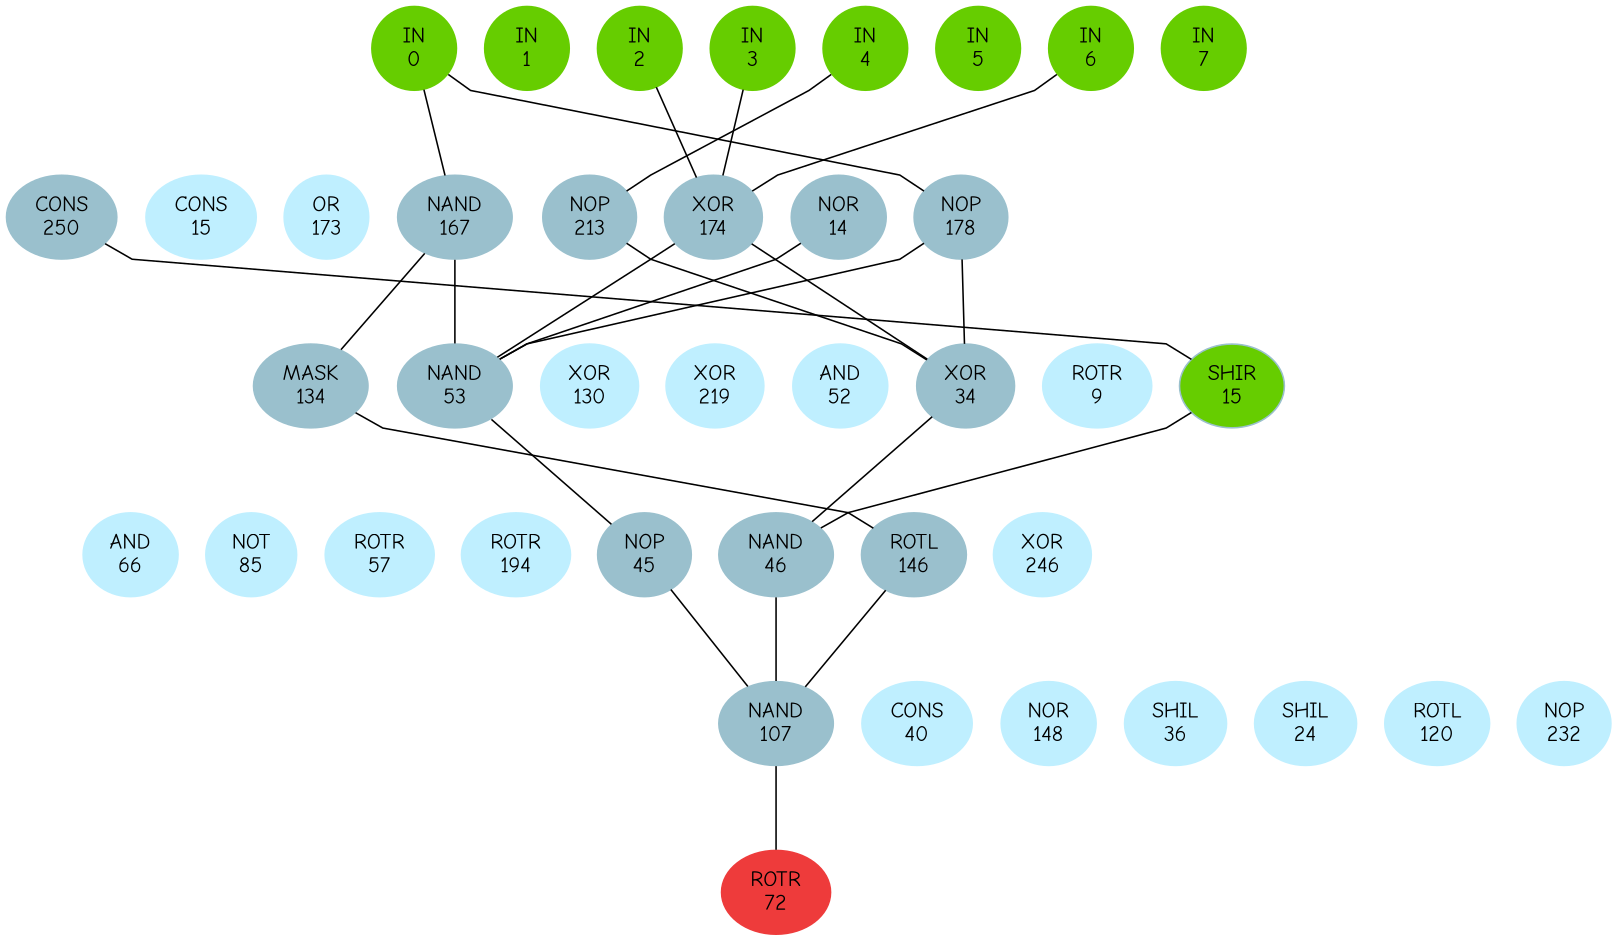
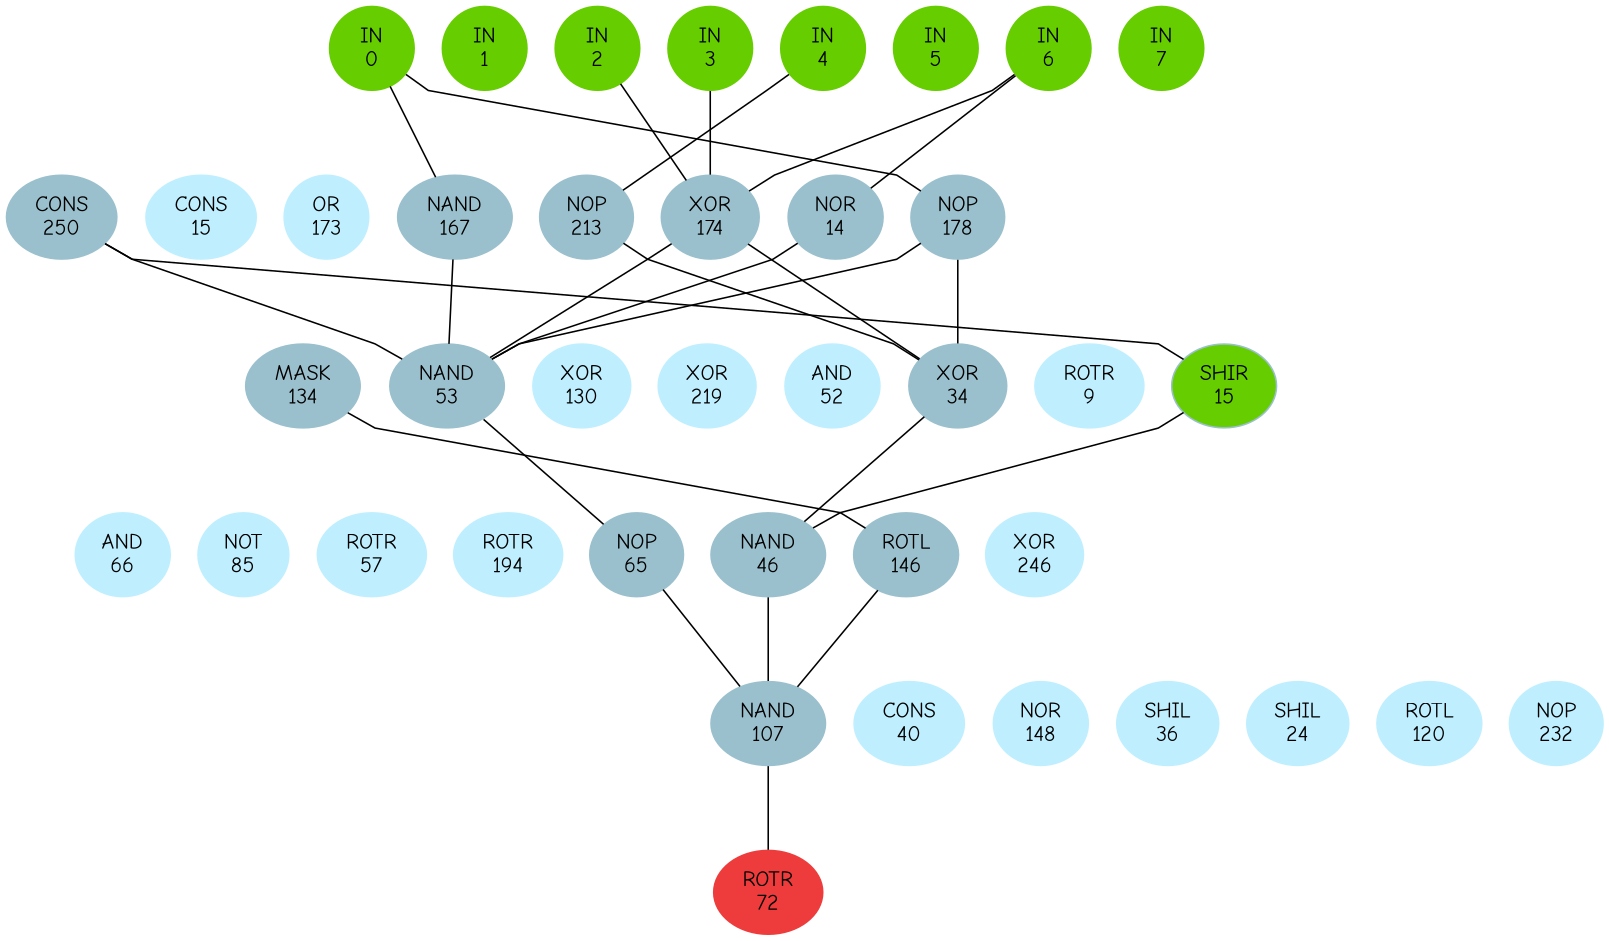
edge "IN 6" -- "NOR 14": added
edge "CONS 250" -- "NAND 53": added
edge "NAND 167" -- "MASK 134": removed
node "NOP 45": label "NOP 45" -> "NOP 65"
